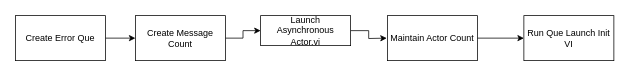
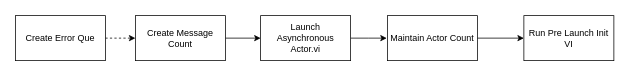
node "Launch Asynchronous Actor.vi": size 90x30 -> 90x45
edge "Create Error Que" -> "Create Message Count": style solid -> dashed
node "Run Que Launch Init VI": label "Run Que Launch Init VI" -> "Run Pre Launch Init VI"
